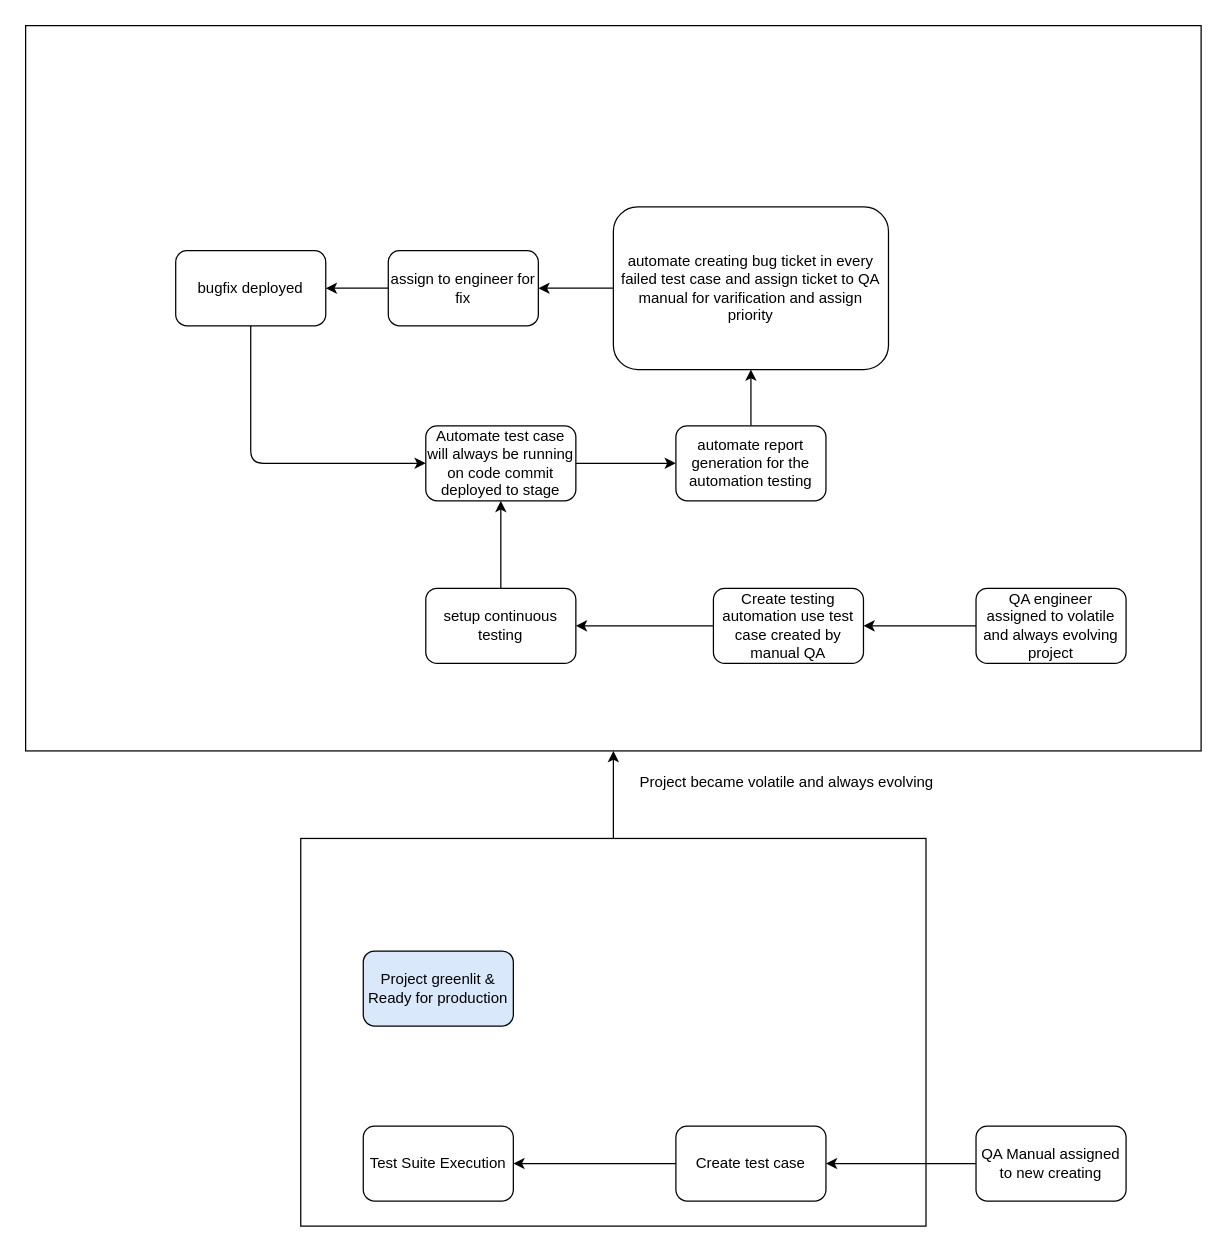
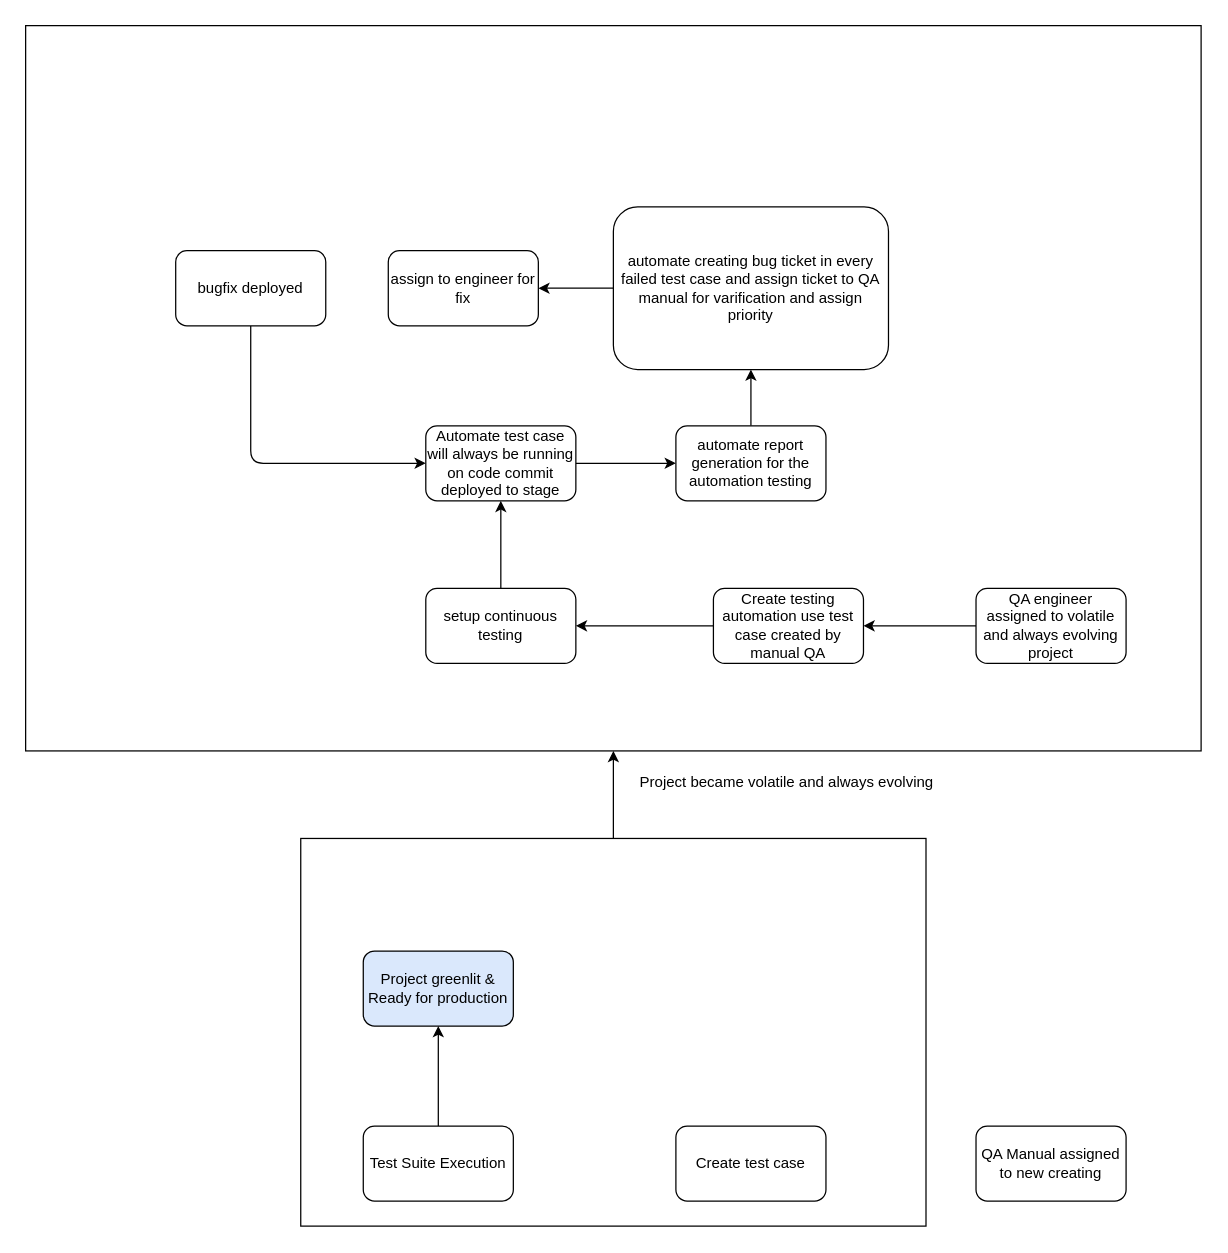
edge "assign to engineer for fix" -> "bugfix deployed": removed
edge "Test Suite Execution" -> "Project greenlit & Ready for production": added
edge "Create test case" -> "Test Suite Execution": removed
edge "QA Manual assigned to new creating" -> "Create test case": removed
